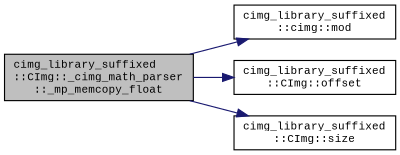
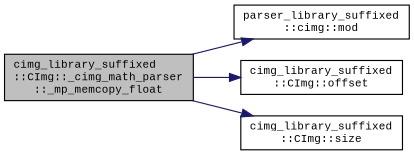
node "cimg_library_suffixed ::cimg::mod": label "cimg_library_suffixed ::cimg::mod" -> "parser_library_suffixed ::cimg::mod"
